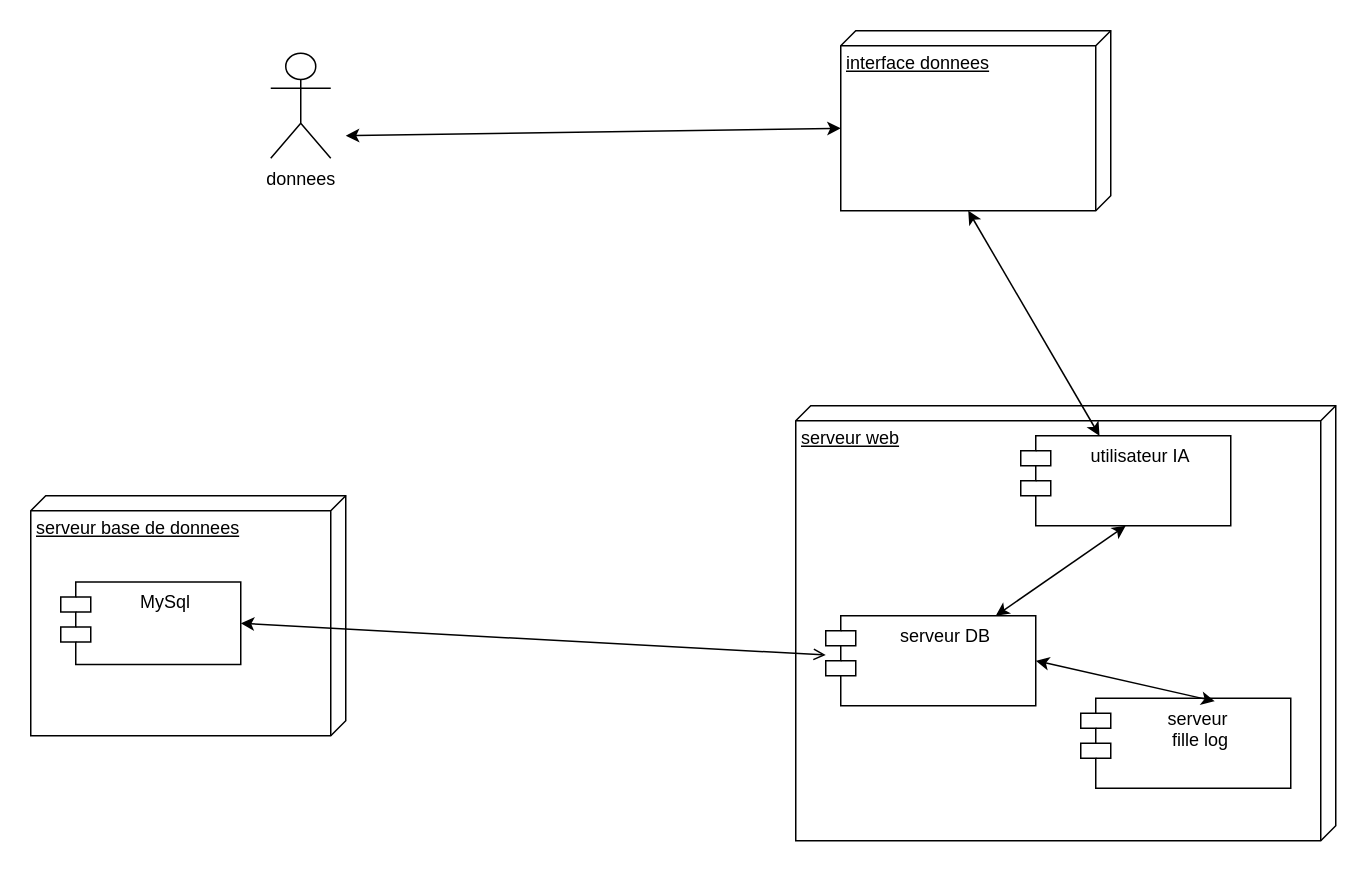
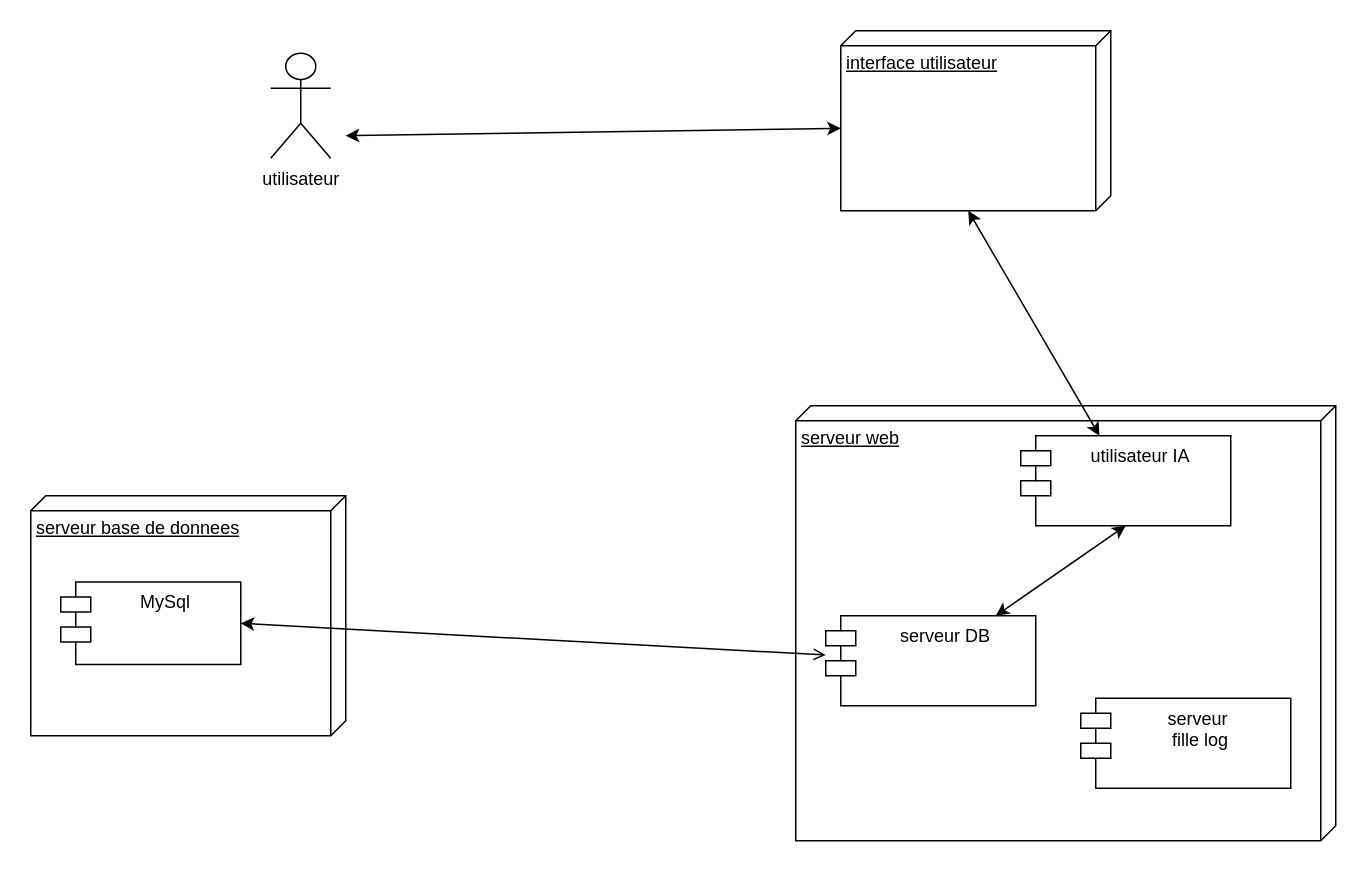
node "interface donnees": label "interface donnees" -> "interface utilisateur"
node "donnees": label "donnees" -> "utilisateur"
edge "serveur DB" -- "serveur fille log": removed
